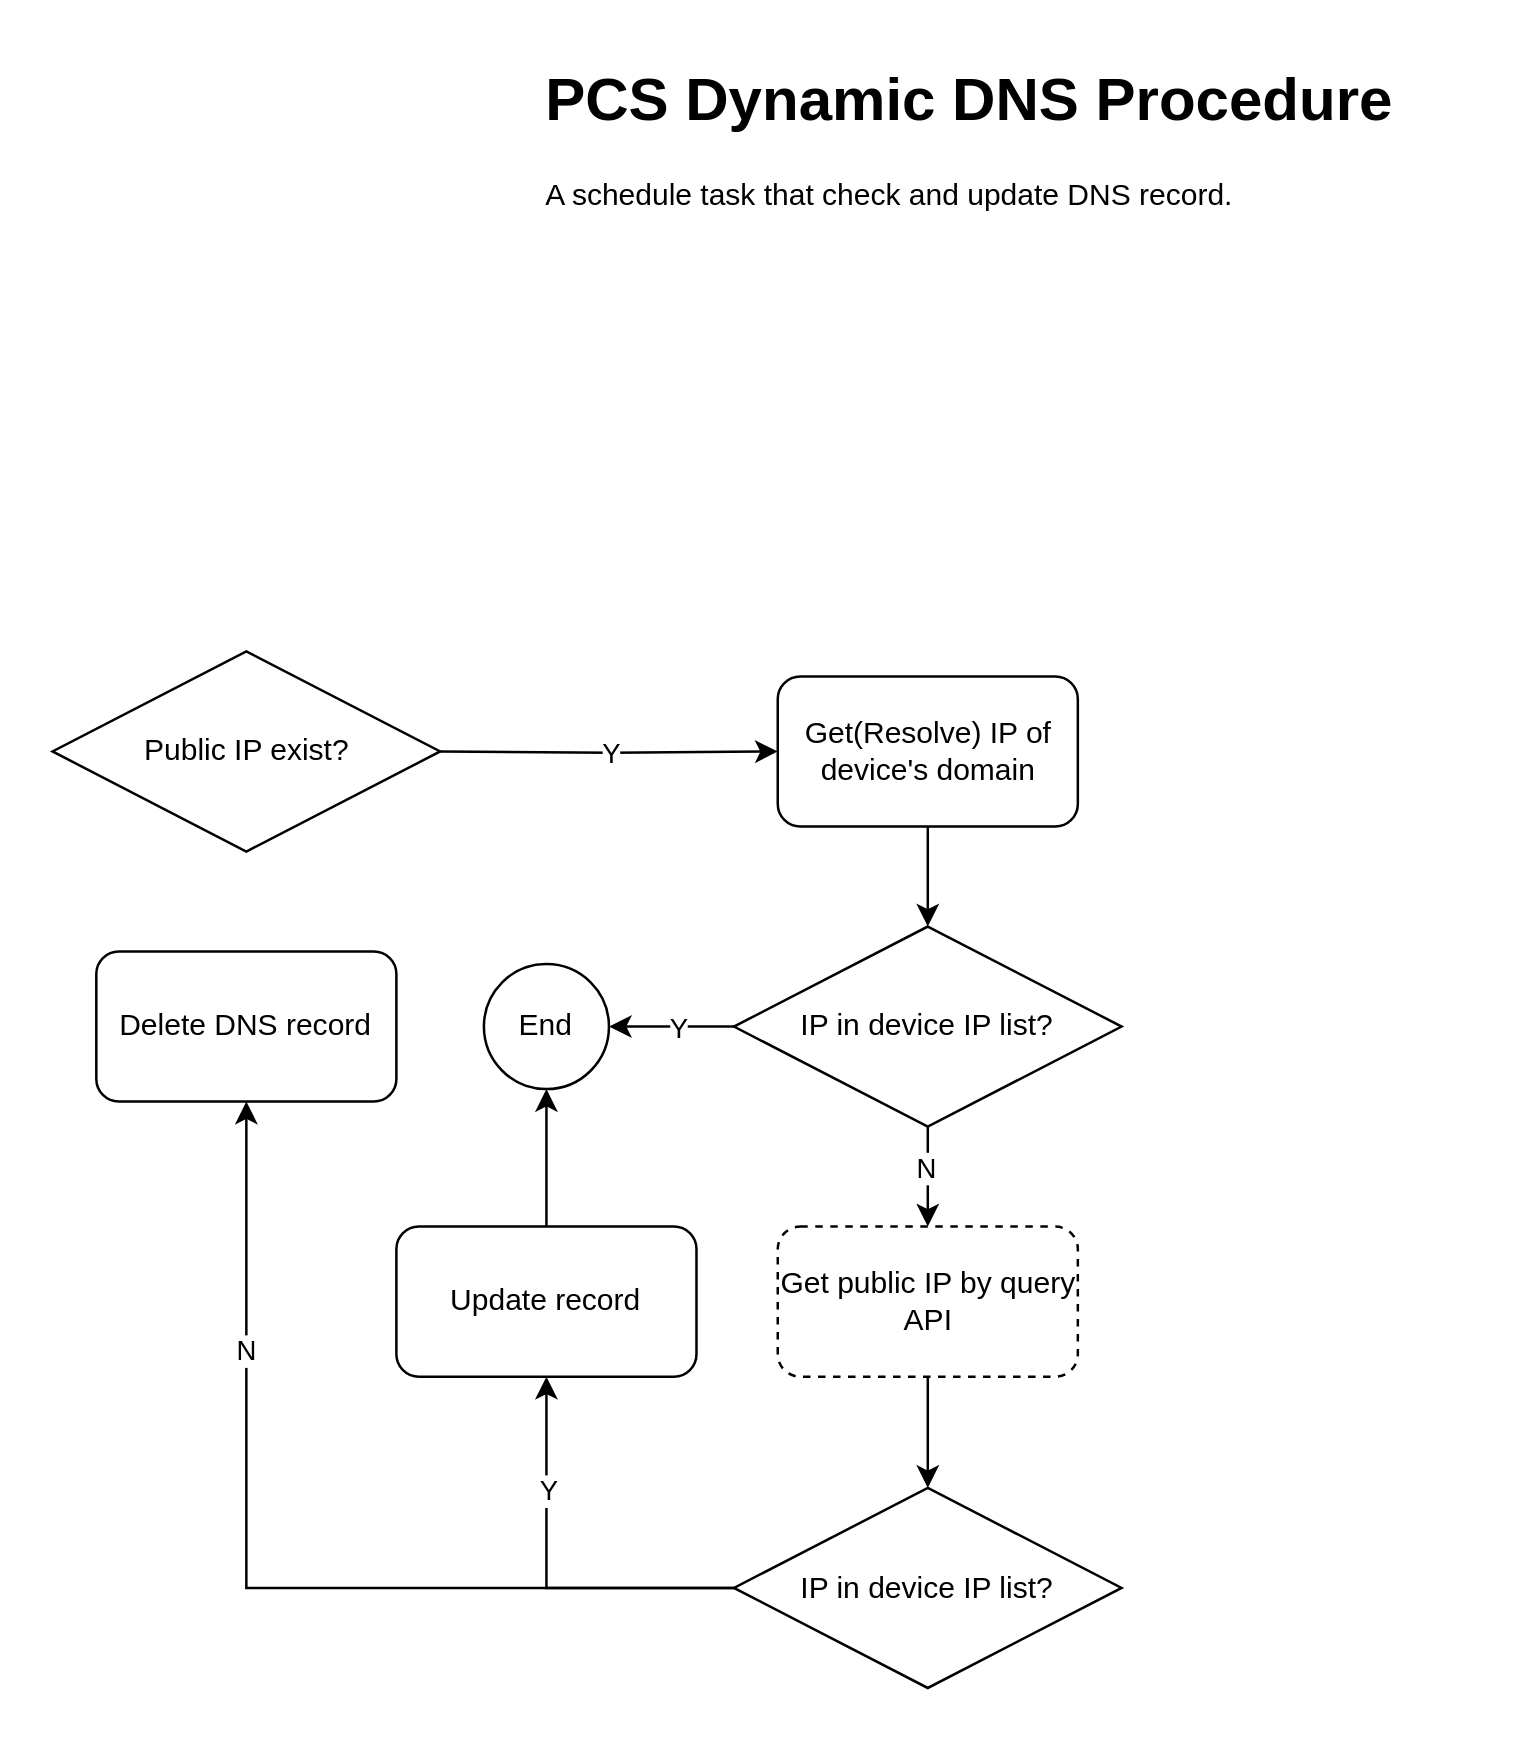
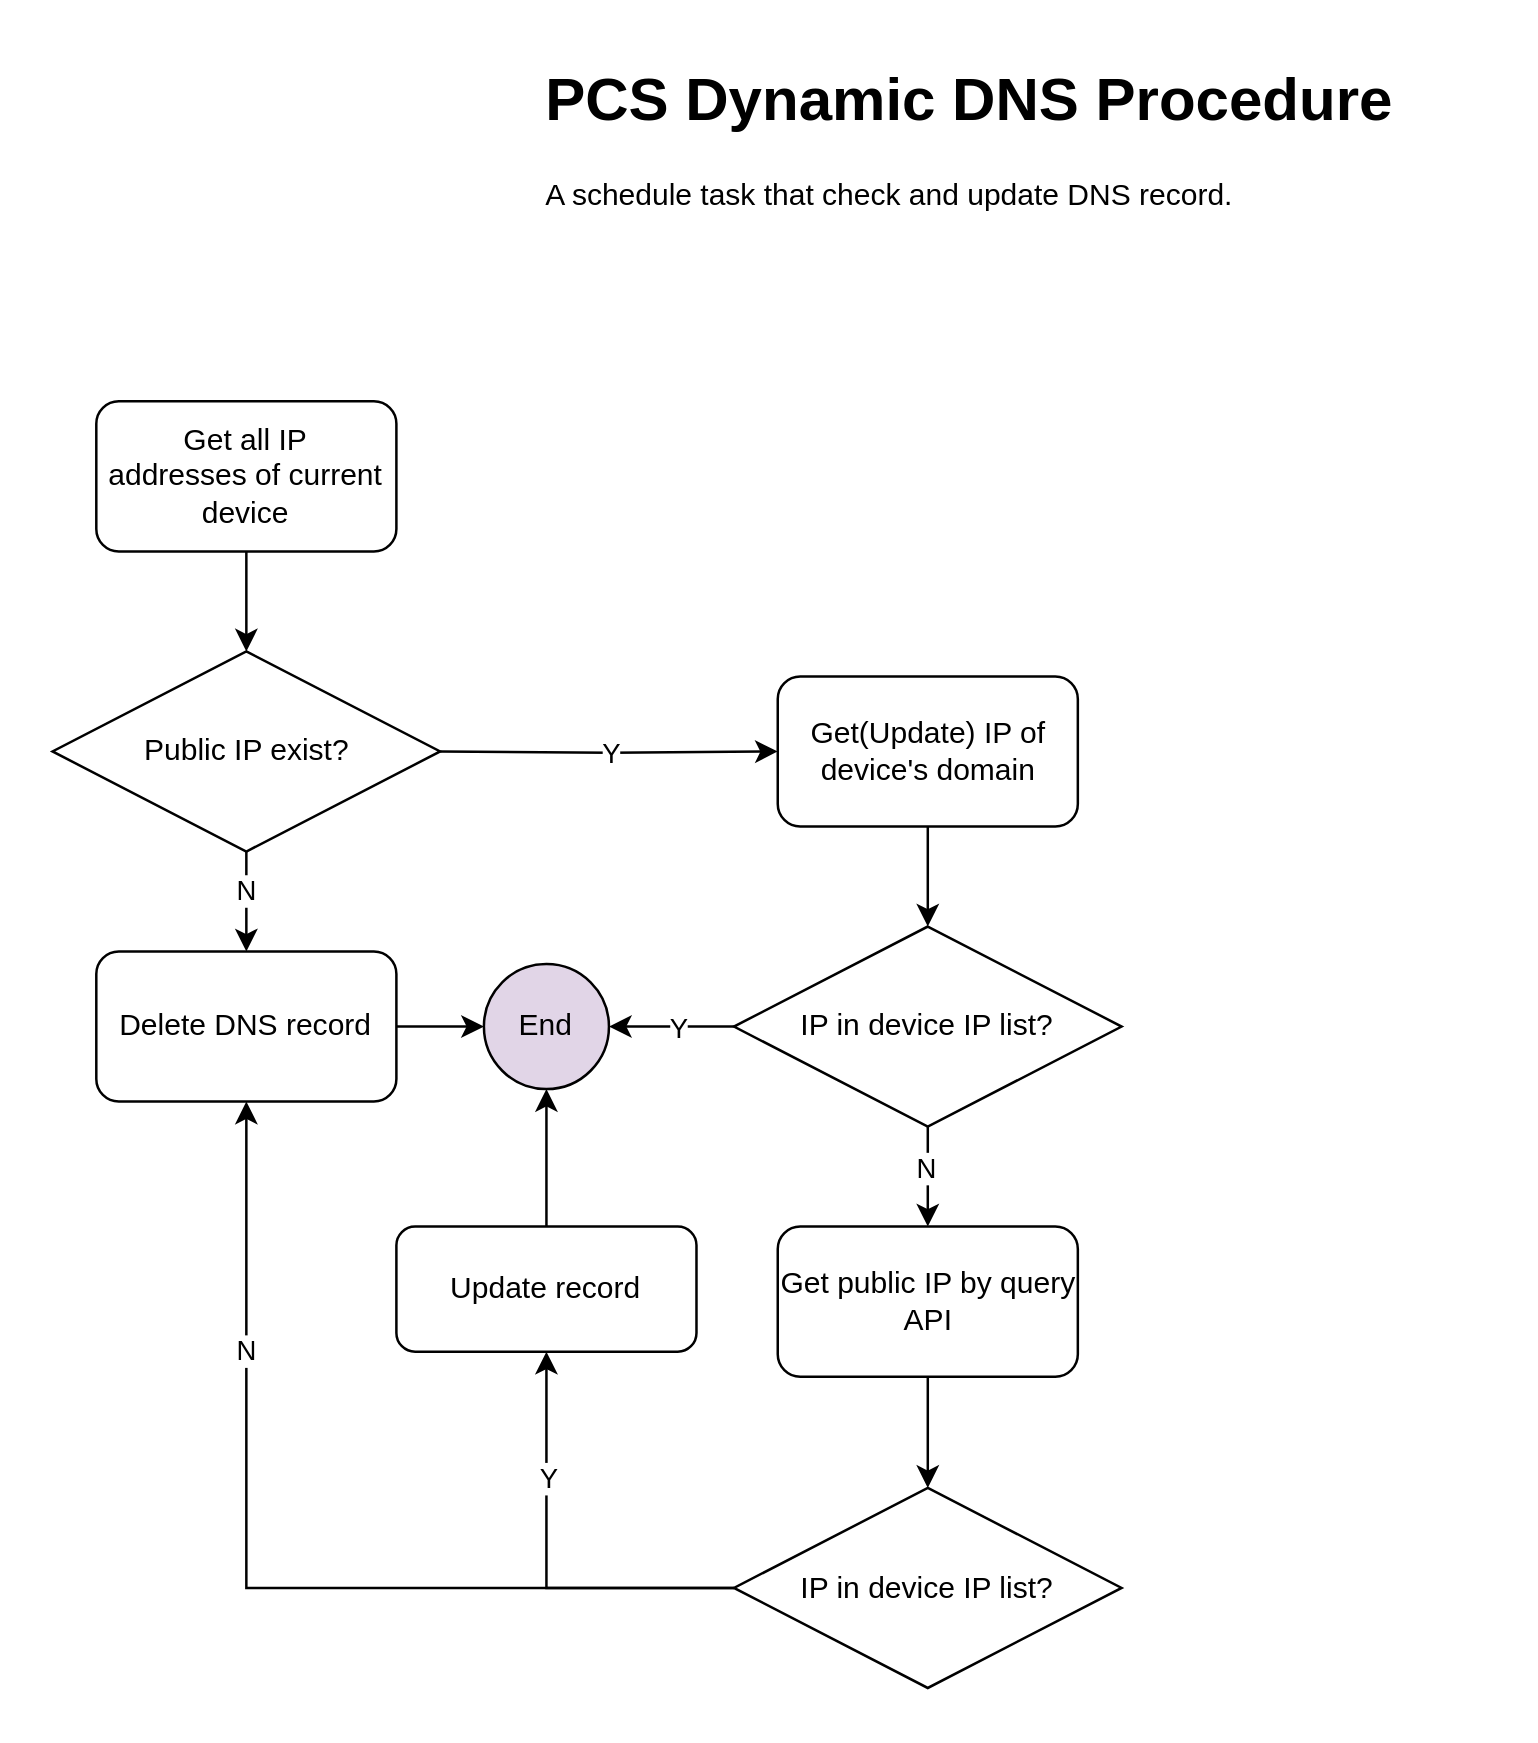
node "Get all IP addresses of current device": added
edge "Get all IP addresses of current device" -> "Public IP exist?": added
node "Get(Resolve) IP of device's domain": label "Get(Resolve) IP of device's domain" -> "Get(Update) IP of device's domain"
edge "Public IP exist?" -> "Delete DNS record": added, label "N"
edge "Delete DNS record" -> "End": added
node "End": fillcolor #ffffff -> #e1d5e7
node "Update record": size 300x150 -> 300x125
node "Get public IP by query API": style dashed -> solid
